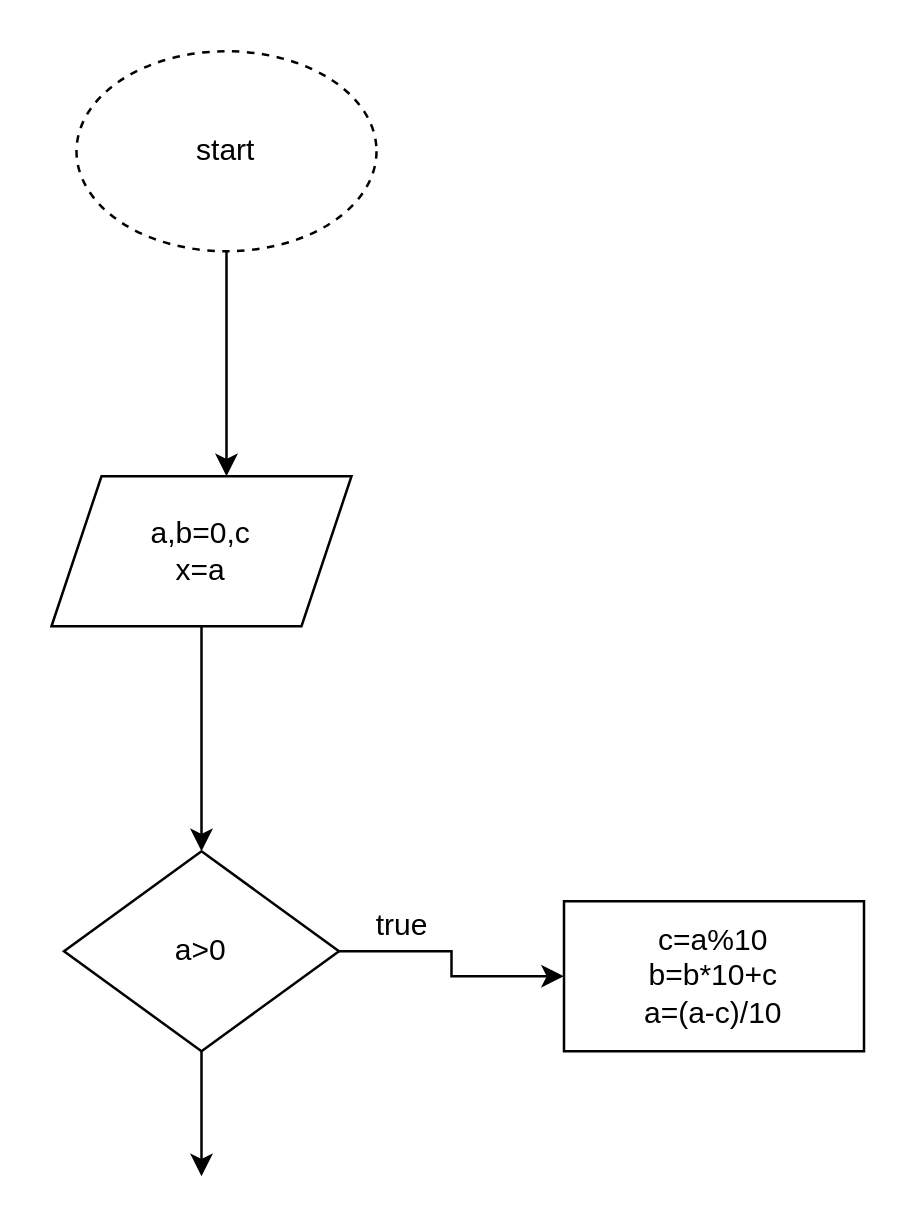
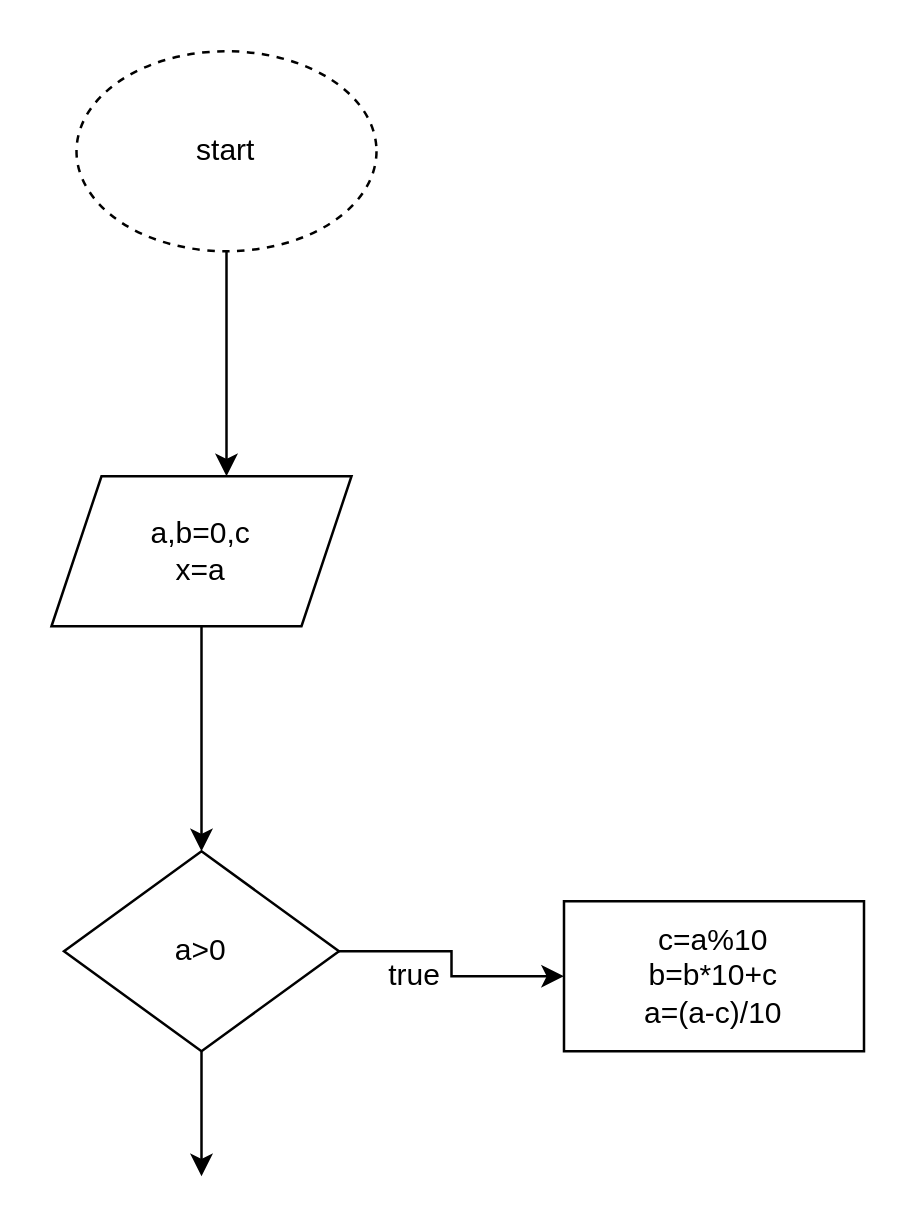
node "true": moved (401, 926) -> (414, 976)
